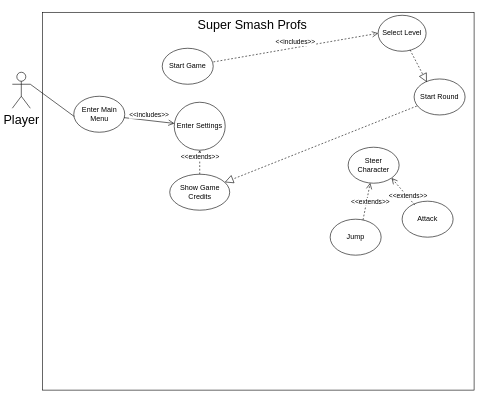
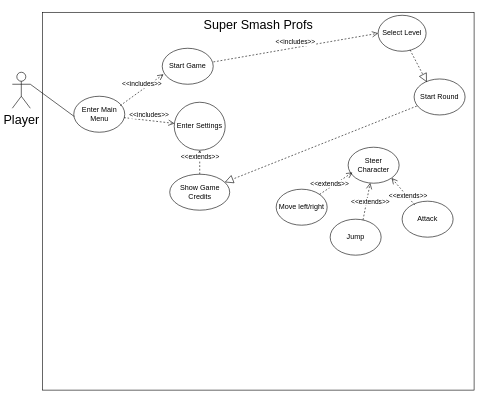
node "Super Smash Profs": moved (252, 24) -> (258, 24)
edge "Enter Main Menu" -> "Start Game": added, label "<<includes>>"
edge "Enter Main Menu" -> "Enter Settings": style solid -> dashed
edge "Move left/right" -> "Steer Character": added, label "<<extends>>"
node "Move left/right": added
